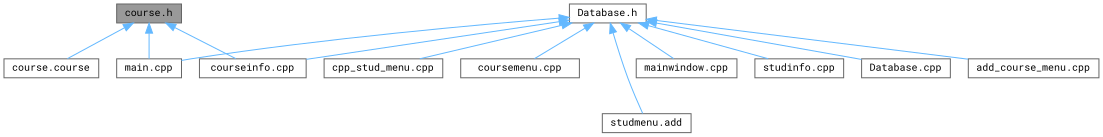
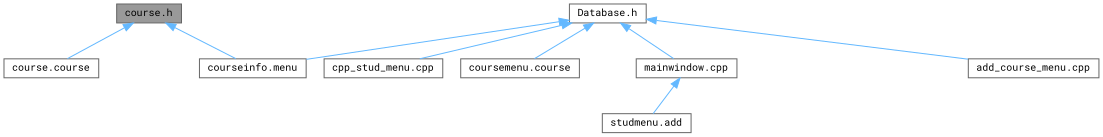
node "main.cpp": removed
node "courseinfo.cpp": label "courseinfo.cpp" -> "courseinfo.menu"
node "coursemenu.cpp": label "coursemenu.cpp" -> "coursemenu.course"
node "studinfo.cpp": removed
node "Database.cpp": removed
edge "studmenu.add" -> "Database.h": now "studmenu.add" -> "mainwindow.cpp"
